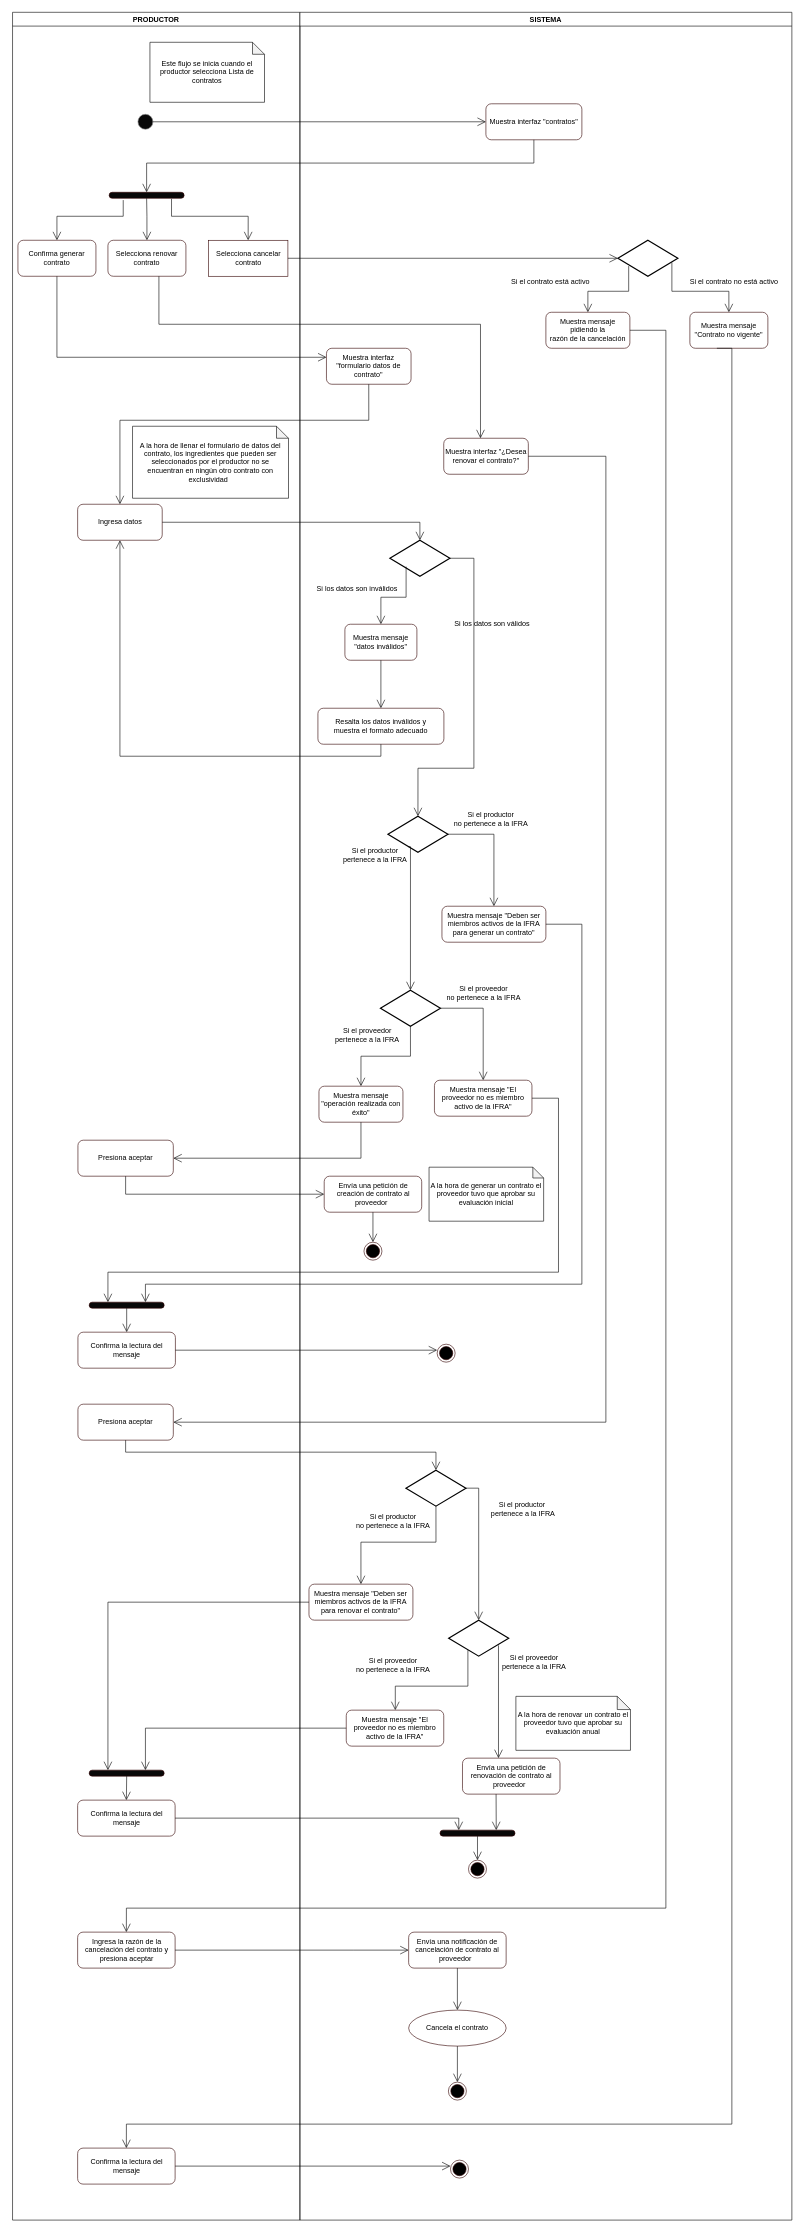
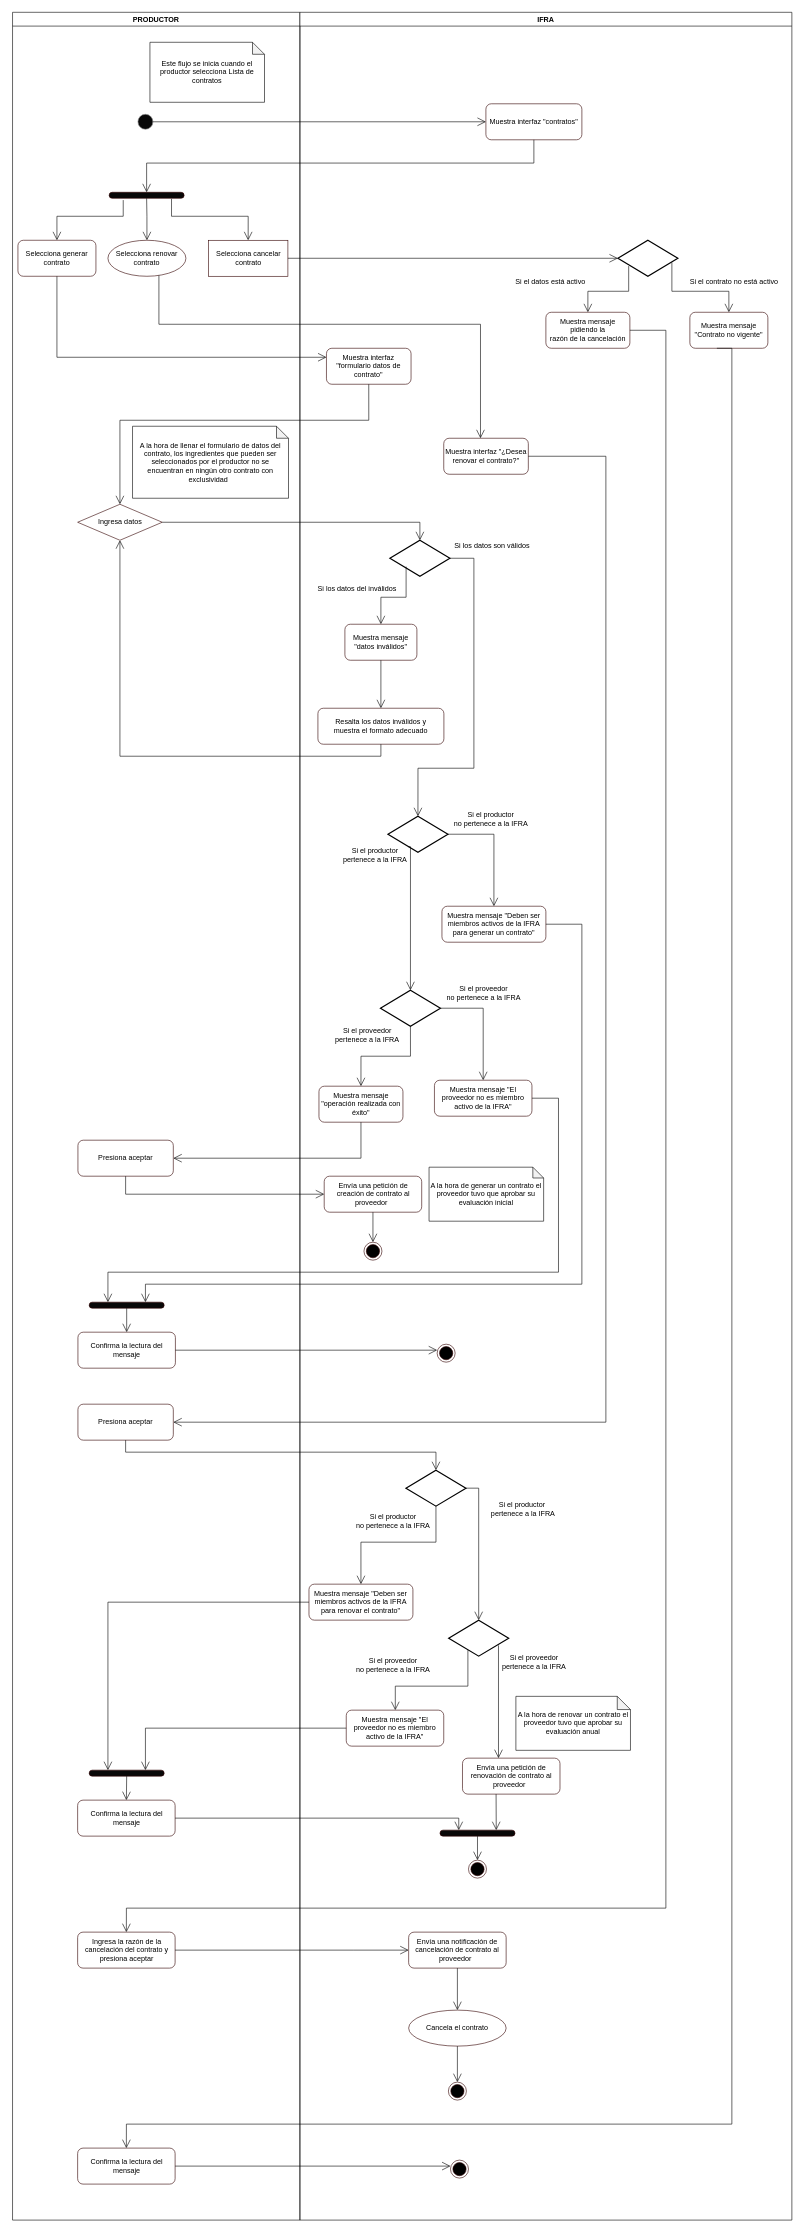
node "SISTEMA": label "SISTEMA" -> "IFRA"
node "Confirma generar contrato": label "Confirma generar contrato" -> "Selecciona generar contrato"
node "Selecciona renovar contrato": shape rounded rectangle -> ellipse
node "Si el contrato está activo": label "Si el contrato está activo" -> "Si el datos está activo"
node "Ingresa datos": shape rounded rectangle -> diamond
node "Si los datos son inválidos": label "Si los datos son inválidos" -> "Si los datos del inválidos"
node "Si los datos son válidos": moved (492, 624) -> (492, 546)
